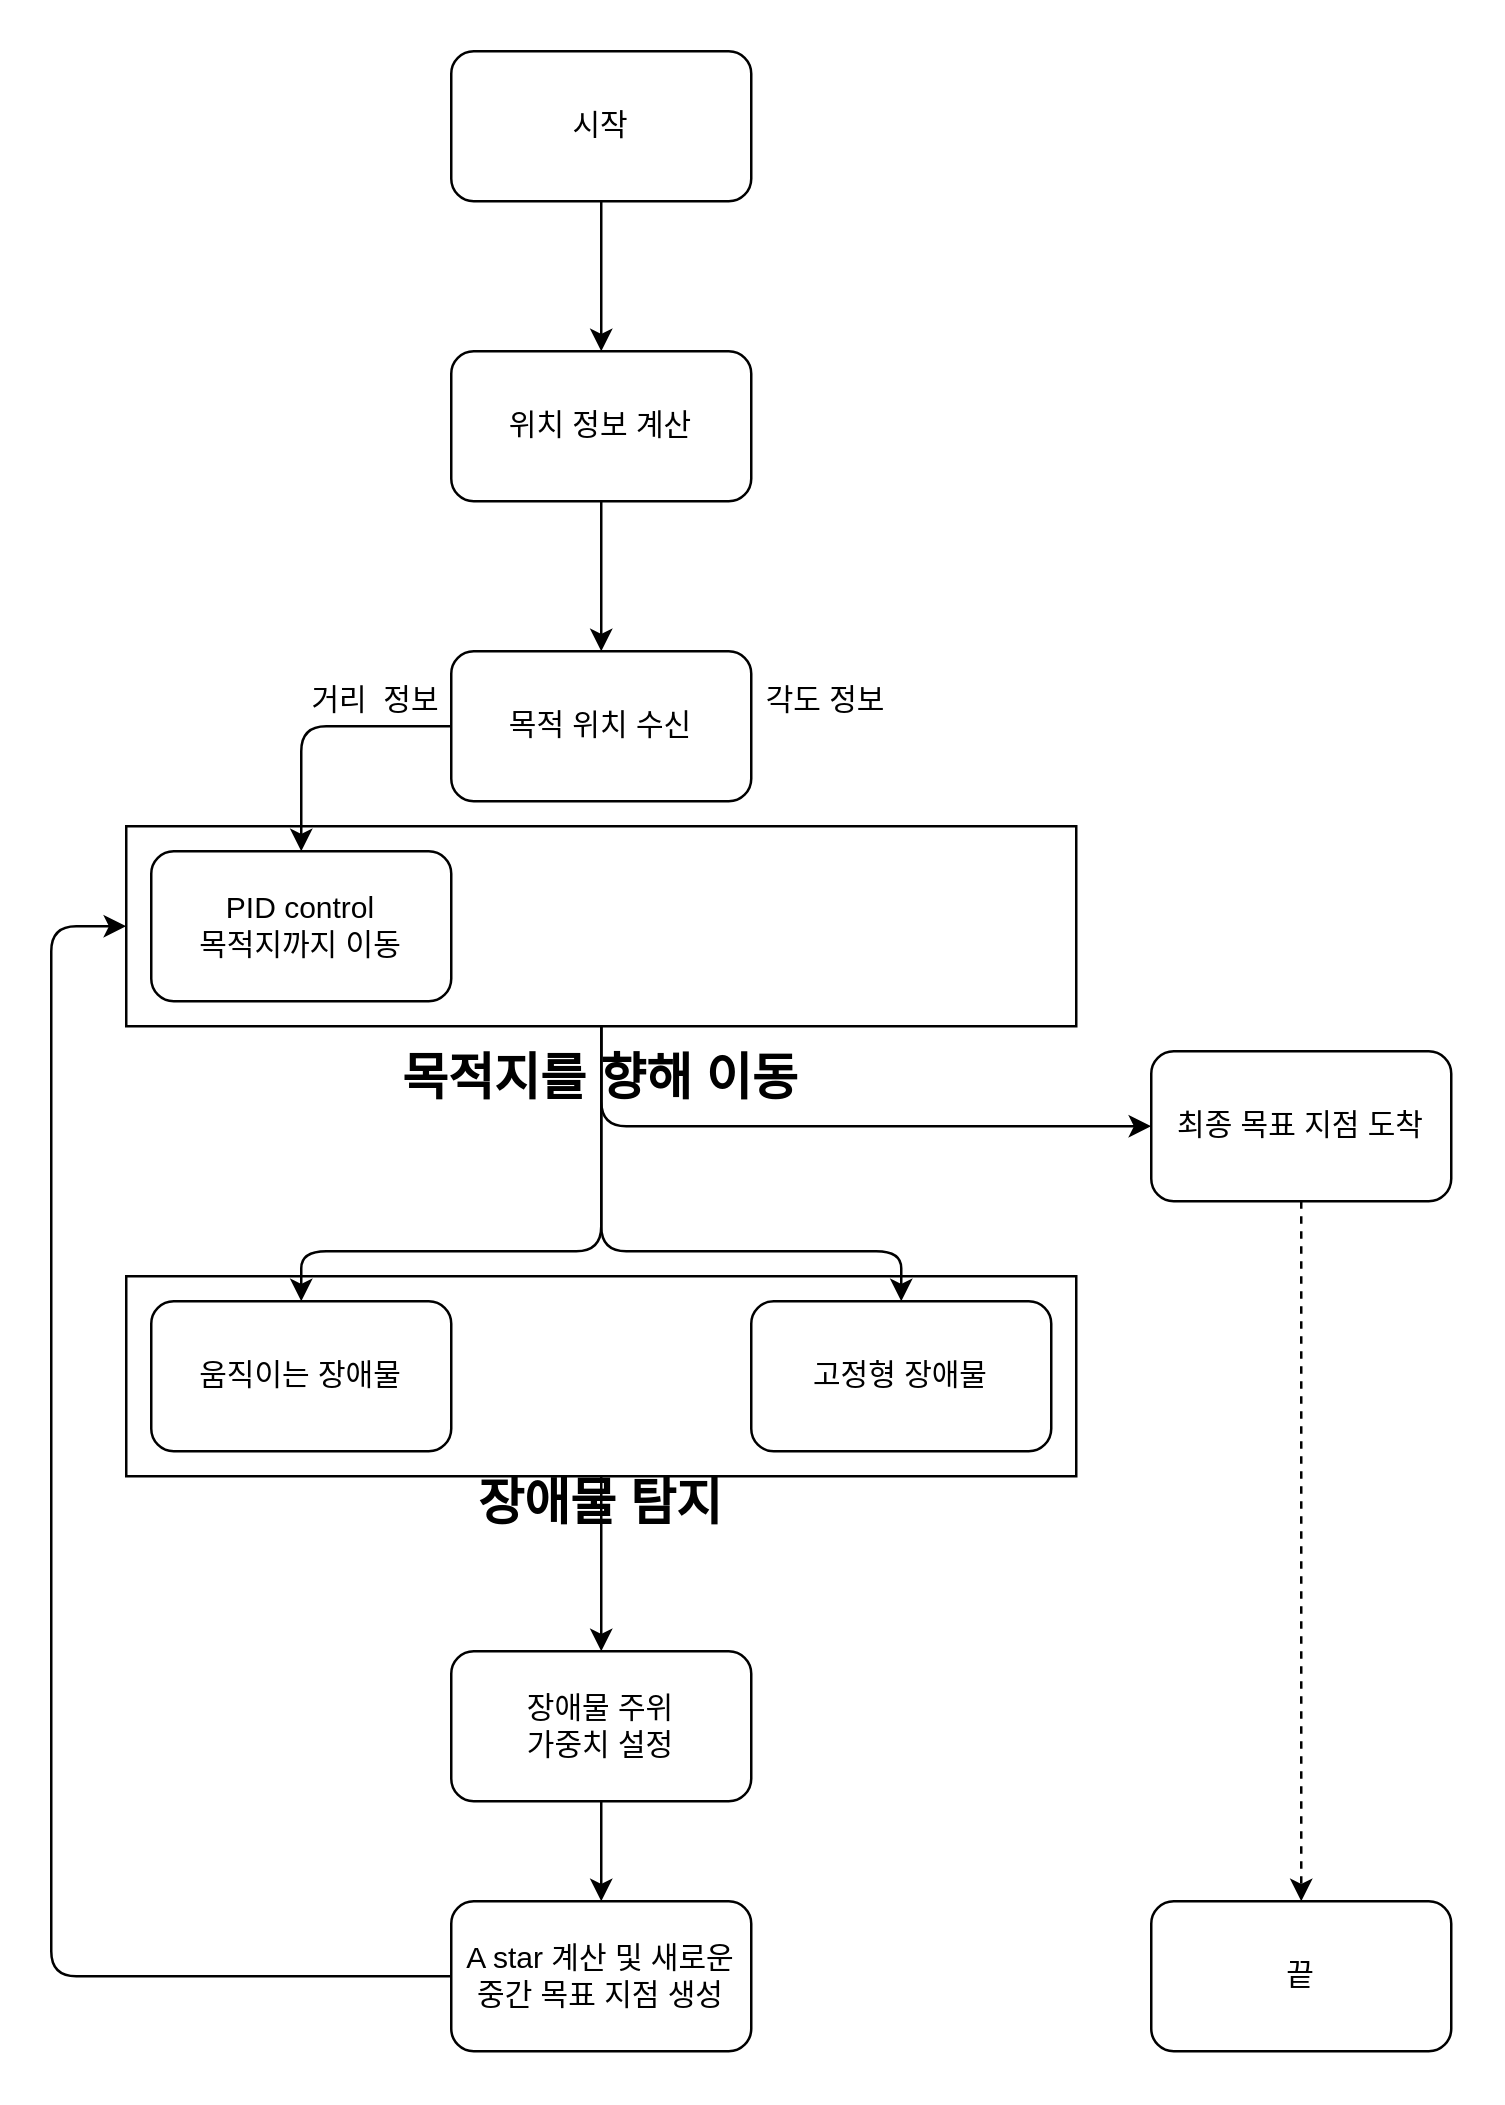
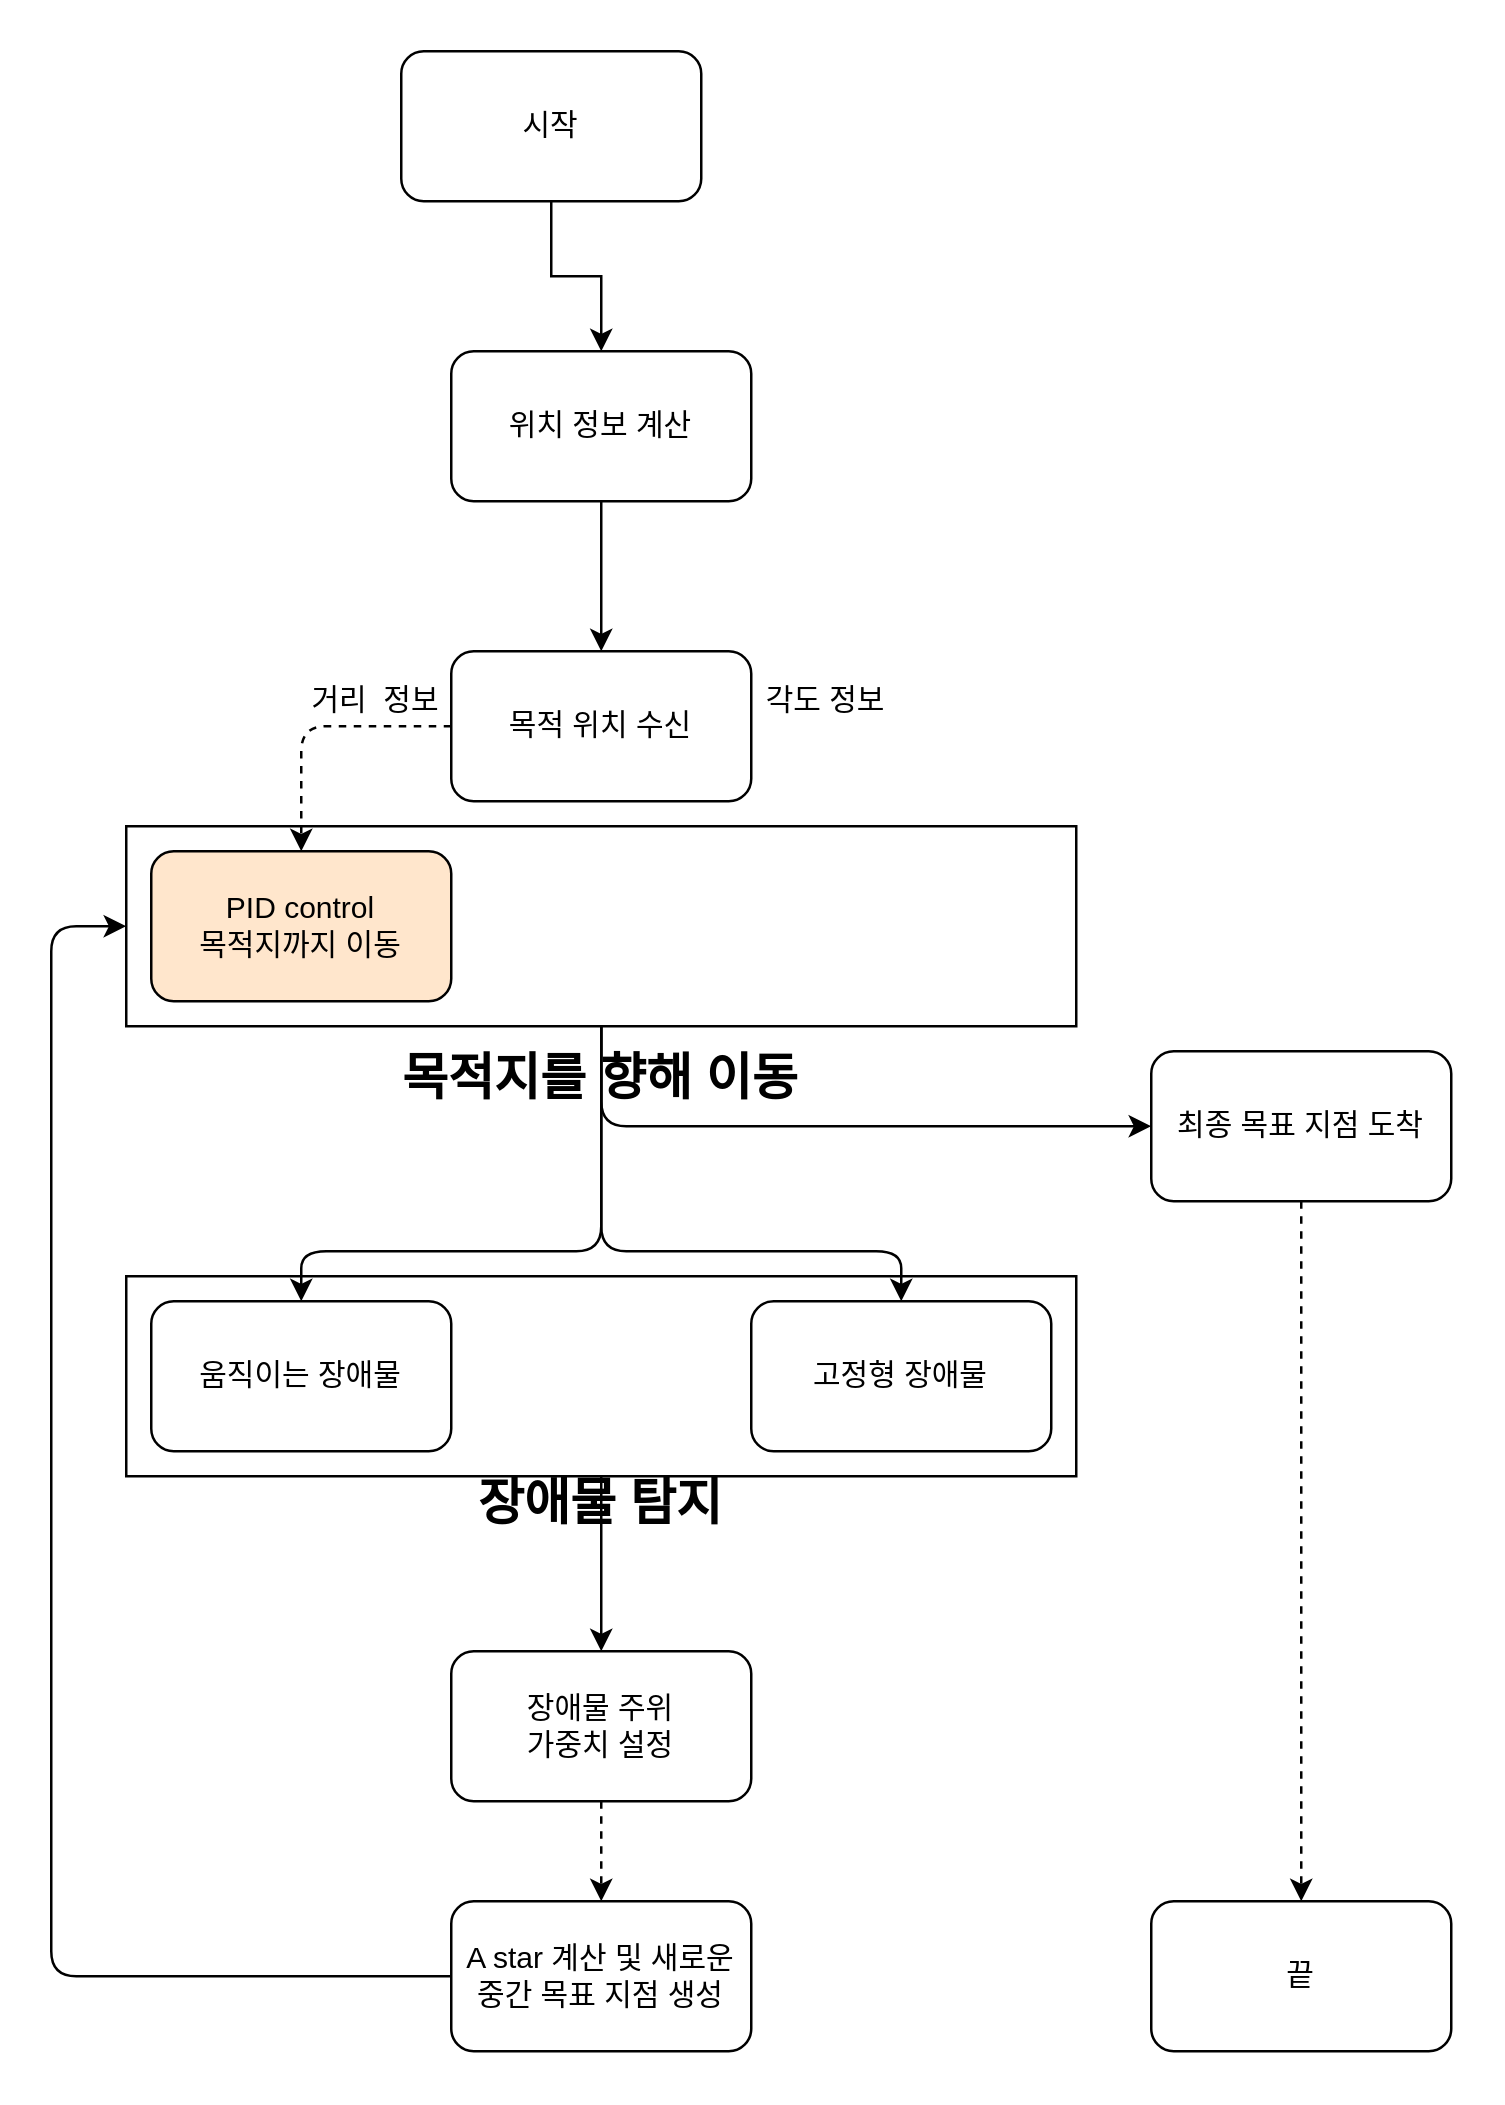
node "시작": moved (601, 126) -> (551, 126)
edge "목적 위치 수신" -> "PID control 목적지까지 이동": style solid -> dashed
node "PID control 목적지까지 이동": fillcolor #ffffff -> #ffe6cc
edge "장애물 주위 가중치 설정" -> "A star 계산 및 새로운 중간 목표 지점 생성": style solid -> dashed
